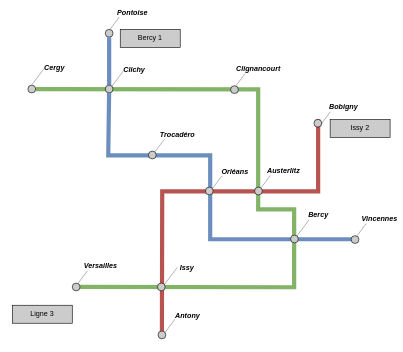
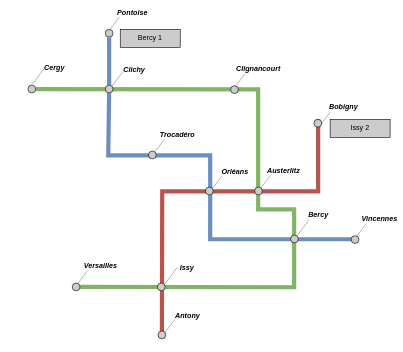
node "Ligne 3": removed
